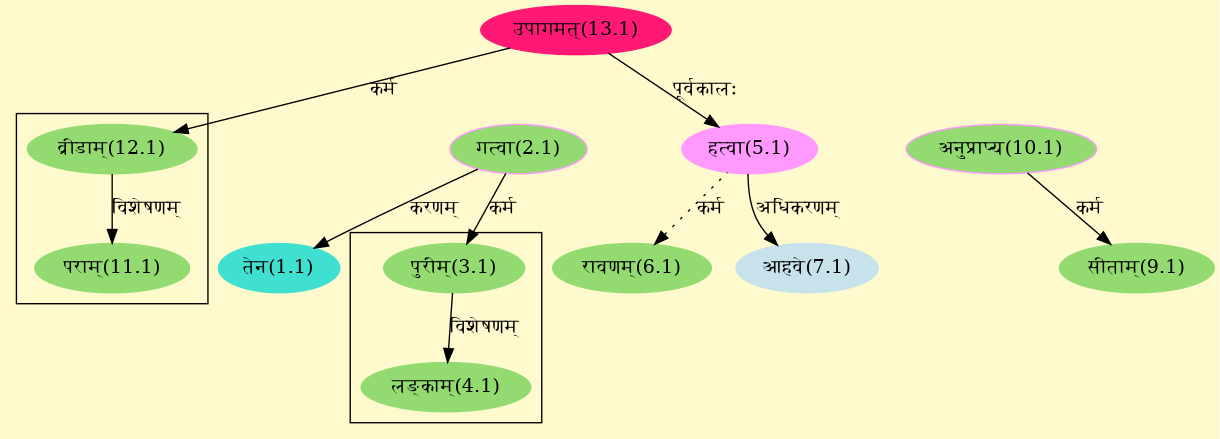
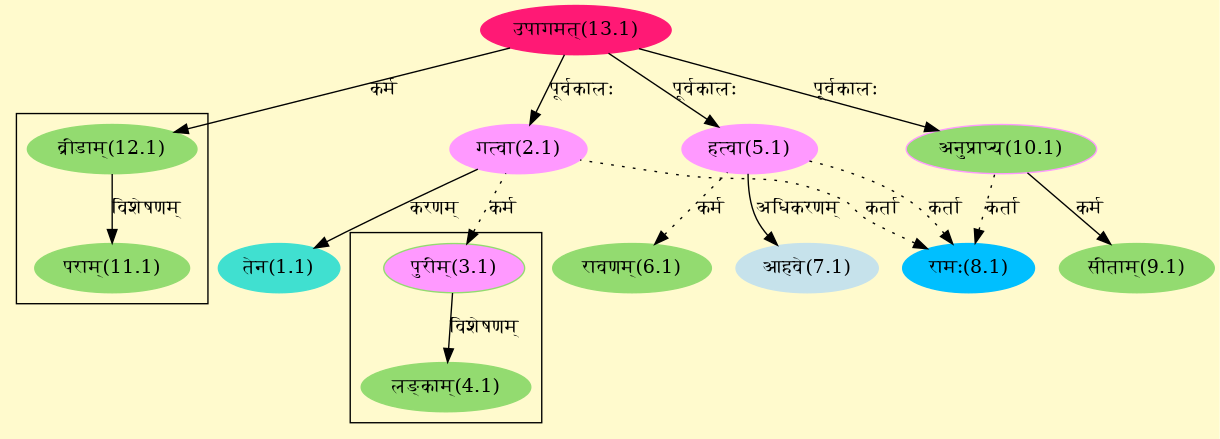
edge "उपागमत्(13.1)" -> "गत्वा(2.1)": added, label "पूर्वकालः"
edge "उपागमत्(13.1)" -> "अनुप्राप्य(10.1)": added, label "पूर्वकालः"
node "गत्वा(2.1)": fillcolor #93db70 -> #ff99ff
edge "गत्वा(2.1)" -> "पुरीम्(3.1)": style solid -> dotted
node "पुरीम्(3.1)": fillcolor #93db70 -> #ff99ff
node "रामः(8.1)": added
